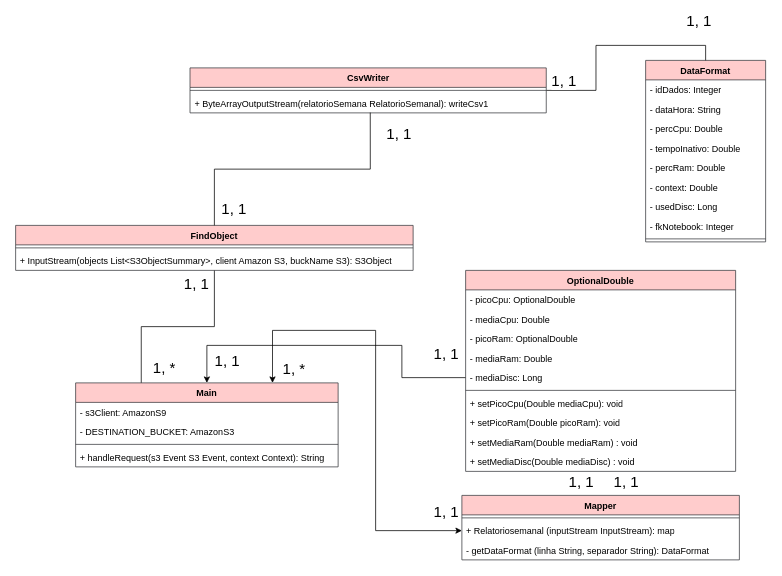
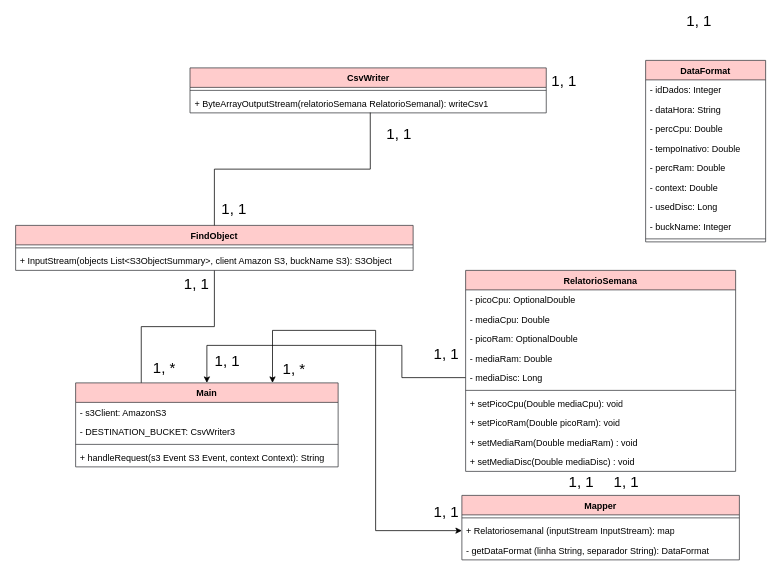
edge "CsvWriter" -- "DataFormat": removed
node "- fkNotebook: Integer": label "- fkNotebook: Integer" -> "- buckName: Integer"
node "OptionalDouble": label "OptionalDouble" -> "RelatorioSemana"
node "- s3Client: AmazonS9": label "- s3Client: AmazonS9" -> "- s3Client: AmazonS3"
node "- DESTINATION_BUCKET: AmazonS3": label "- DESTINATION_BUCKET: AmazonS3" -> "- DESTINATION_BUCKET: CsvWriter3"
